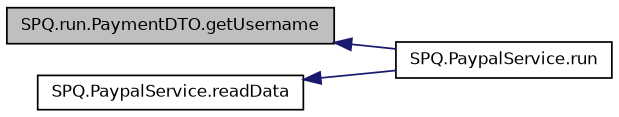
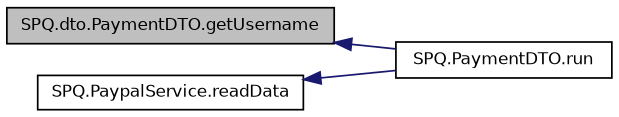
node "SPQ.run.PaymentDTO.getUsername": label "SPQ.run.PaymentDTO.getUsername" -> "SPQ.dto.PaymentDTO.getUsername"
node "SPQ.PaypalService.run": label "SPQ.PaypalService.run" -> "SPQ.PaymentDTO.run"
